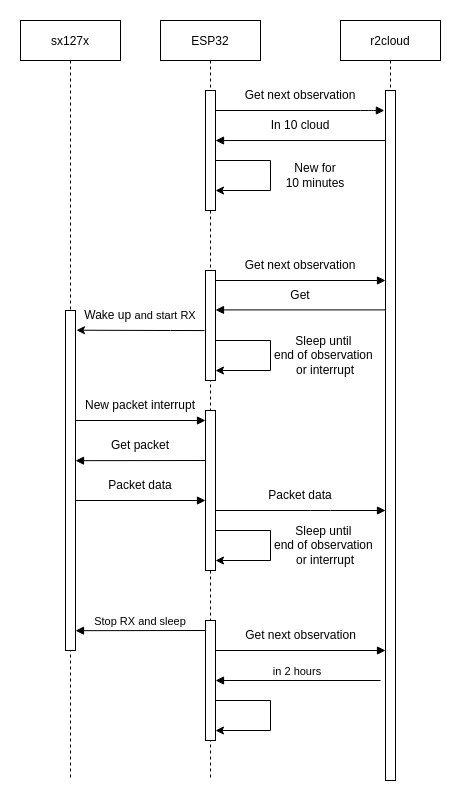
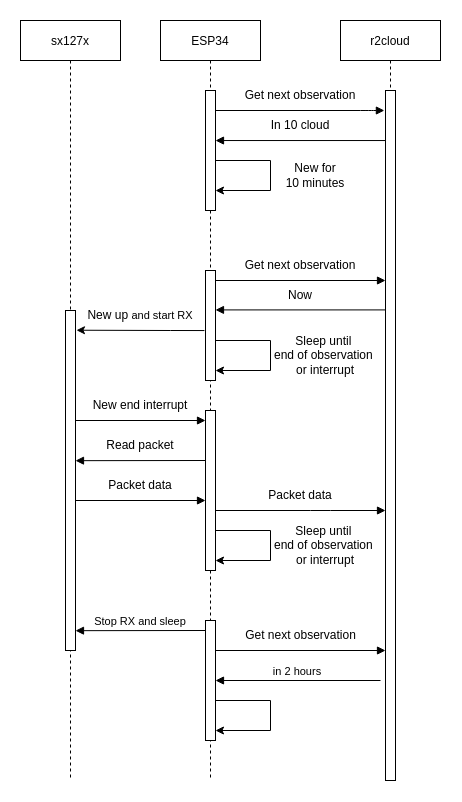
node "ESP32": label "ESP32" -> "ESP34"
node "Get": label "Get" -> "Now"
node "Wake up and start RX": label "Wake up and start RX" -> "New up and start RX"
node "New packet interrupt": label "New packet interrupt" -> "New end interrupt"
node "Get packet": label "Get packet" -> "Read packet"
